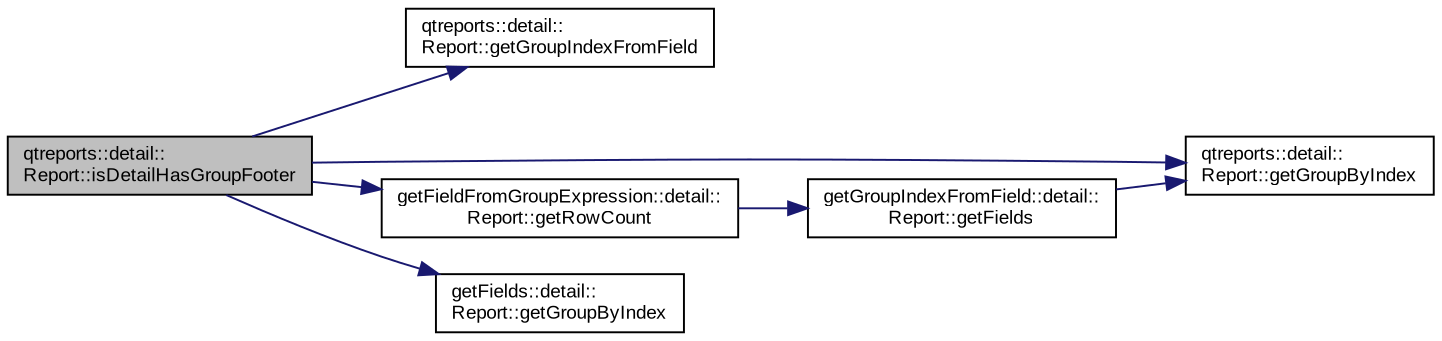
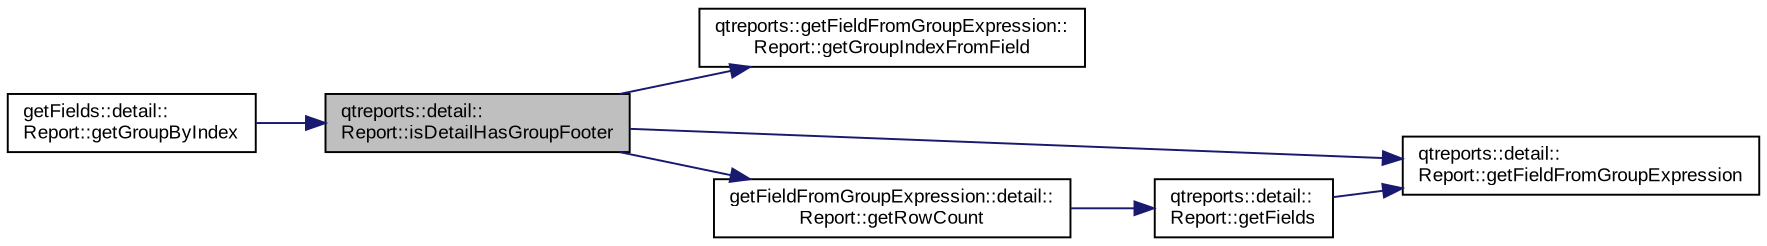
node "qtreports::detail:: Report::getGroupIndexFromField": label "qtreports::detail:: Report::getGroupIndexFromField" -> "qtreports::getFieldFromGroupExpression:: Report::getGroupIndexFromField"
node "qtreports::detail:: Report::getGroupByIndex": label "qtreports::detail:: Report::getGroupByIndex" -> "qtreports::detail:: Report::getFieldFromGroupExpression"
node "getGroupIndexFromField::detail:: Report::getFields": label "getGroupIndexFromField::detail:: Report::getFields" -> "qtreports::detail:: Report::getFields"
edge "qtreports::detail:: Report::isDetailHasGroupFooter" -> "getFields::detail:: Report::getGroupByIndex": reversed
